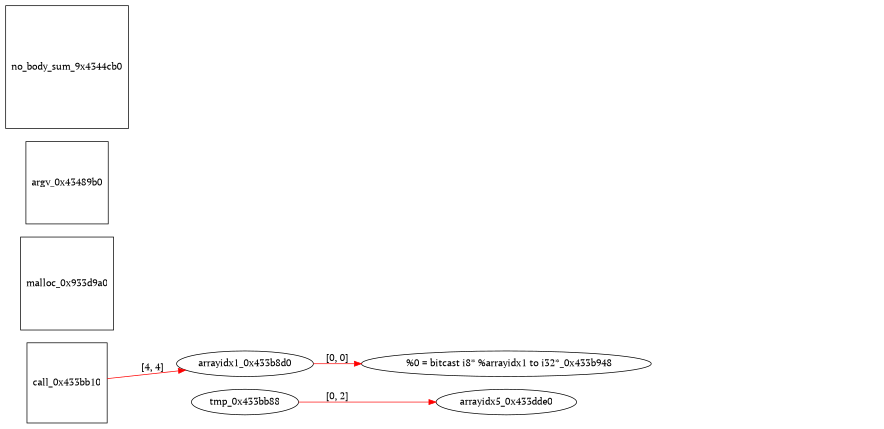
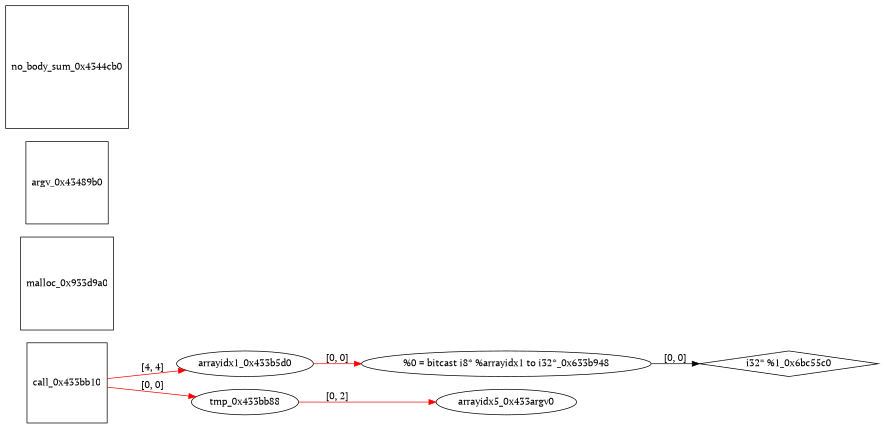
node "no_body_sum_9x4344cb0": label "no_body_sum_9x4344cb0" -> "no_body_sum_0x4344cb0"
node "arrayidx1_0x433b8d0": label "arrayidx1_0x433b8d0" -> "arrayidx1_0x433b5d0"
node "%0 = bitcast i8* %arrayidx1 to i32*_0x433b948": label "%0 = bitcast i8* %arrayidx1 to i32*_0x433b948" -> "%0 = bitcast i8* %arrayidx1 to i32*_0x633b948"
node "i32* %1_0x6bc55c0": added
edge "call_0x433bb10" -> "tmp_0x433bb88": added, label "[0, 0]"
node "arrayidx5_0x433dde0": label "arrayidx5_0x433dde0" -> "arrayidx5_0x433argv0"
